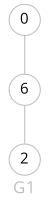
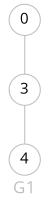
node "6": label "6" -> "3"
node "2": label "2" -> "4"
